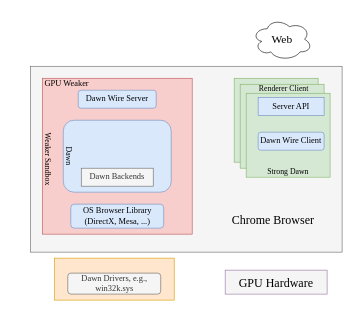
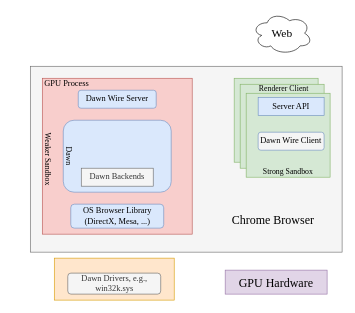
node "Web": moved (282, 39) -> (282, 33)
node "GPU Weaker": label "GPU Weaker" -> "GPU Process"
node "Dawn Wire Client": fillcolor #dae8fc -> #f5f5f5
node "Strong Dawn": label "Strong Dawn" -> "Strong Sandbox"
node "GPU Hardware": fillcolor #f5f5f5 -> #e1d5e7
